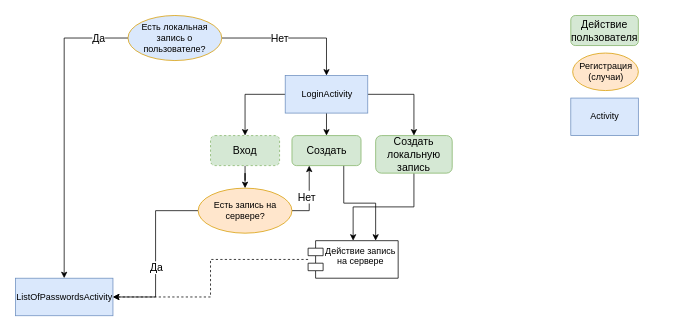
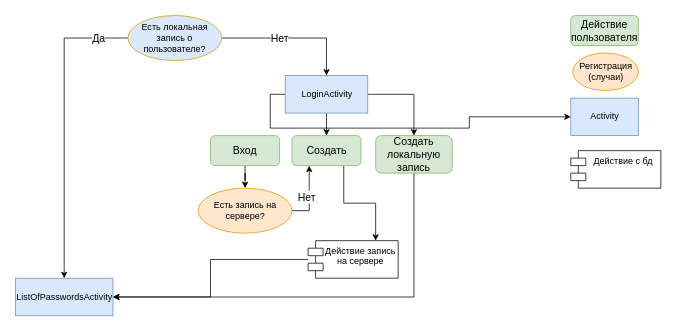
edge "LoginActivity" -> "Вход": now "LoginActivity" -> "Activity"
node "Вход": style dashed -> solid
node "Действие с бд": added
edge "Создать локальную запись" -> "Действие запись на сервере": now "Создать локальную запись" -> "ListOfPasswordsActivity"
edge "Есть запись на сервере?" -> "ListOfPasswordsActivity": removed, label "Да"
edge "Действие запись на сервере" -> "ListOfPasswordsActivity": style dashed -> solid
